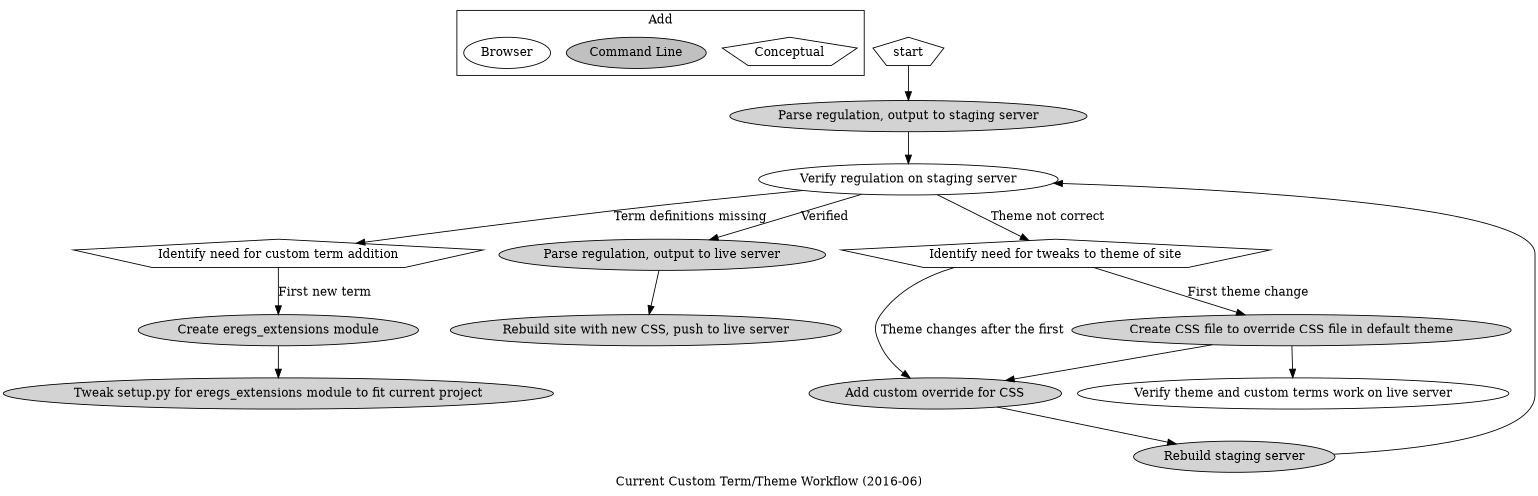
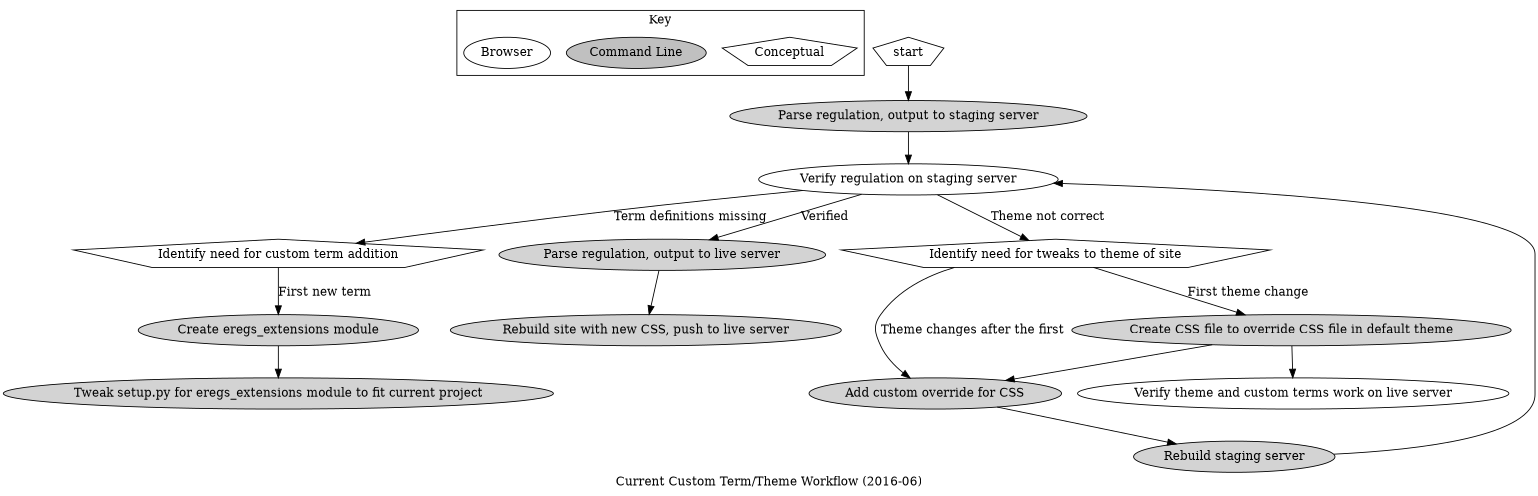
cluster "Add": label "Add" -> "Key"
